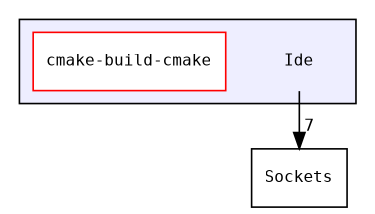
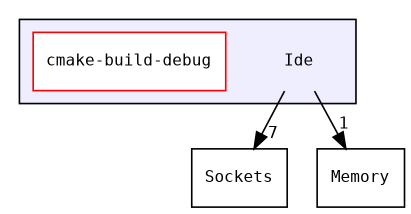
node "cmake-build-cmake": label "cmake-build-cmake" -> "cmake-build-debug"
node "Memory": added
